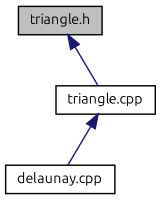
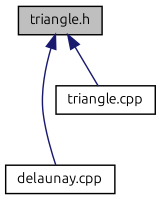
edge "delaunay.cpp" -> "triangle.cpp": now "delaunay.cpp" -> "triangle.h"
